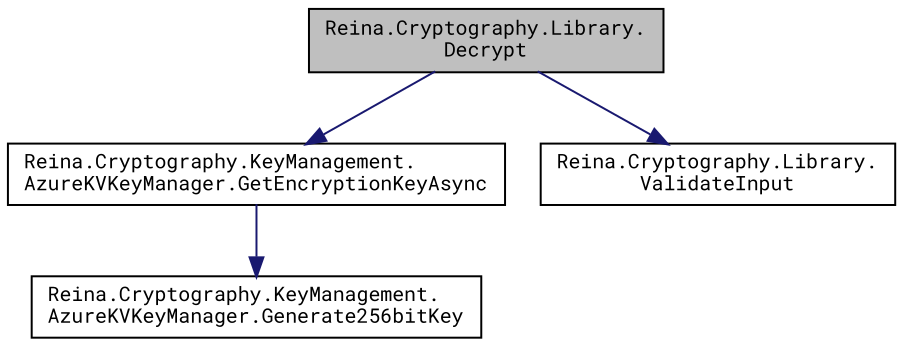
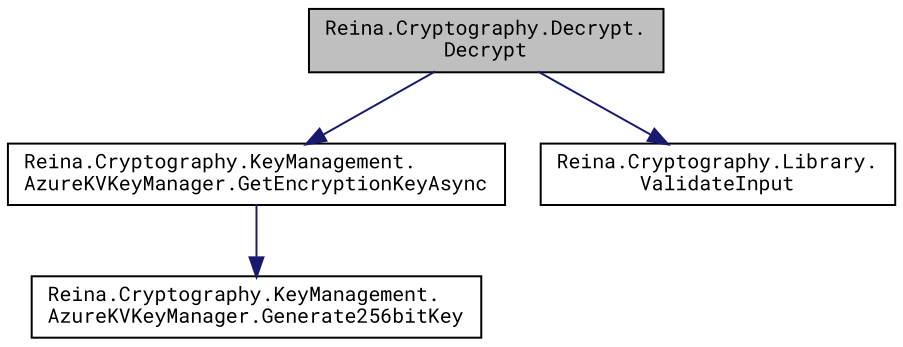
node "Reina.Cryptography.Library. Decrypt": label "Reina.Cryptography.Library. Decrypt" -> "Reina.Cryptography.Decrypt. Decrypt"
